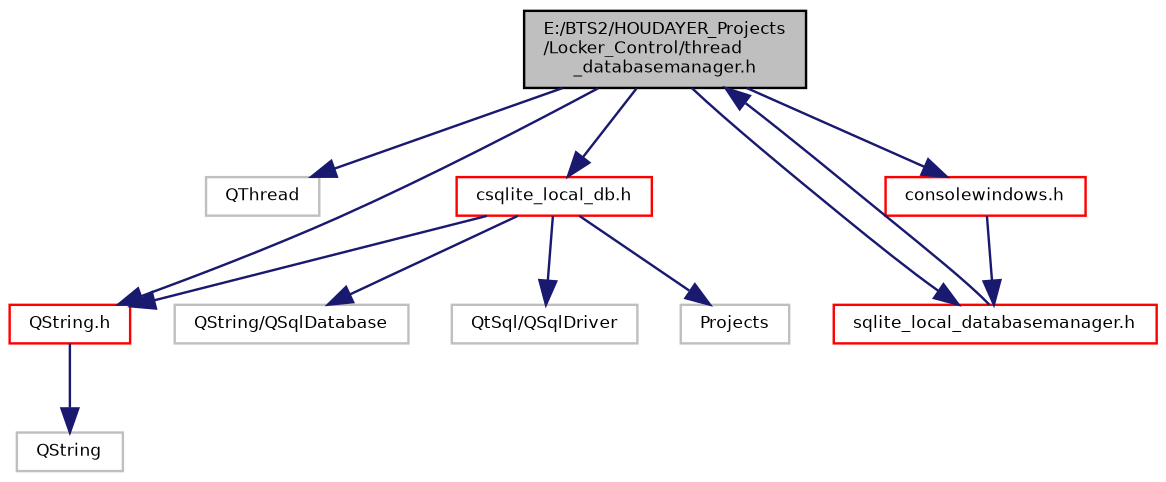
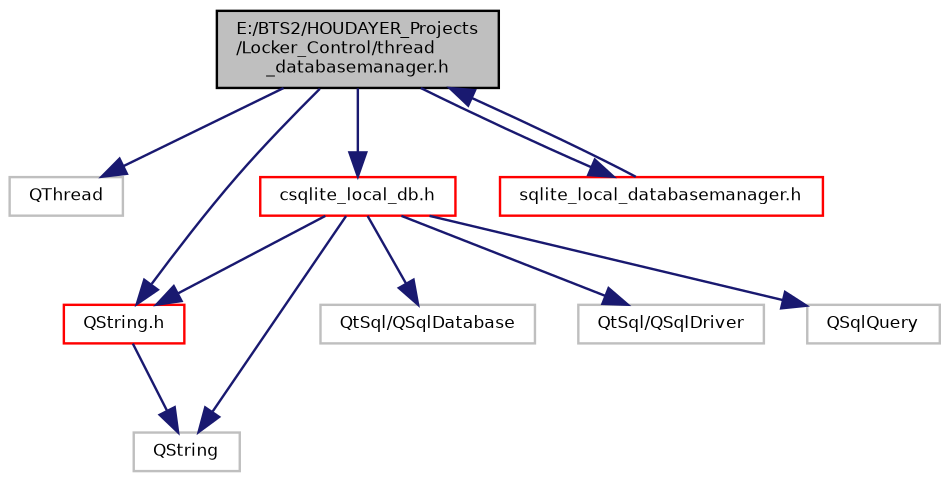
node "consolewindows.h": removed
edge "csqlite_local_db.h" -> "QString": added
node "QString/QSqlDatabase": label "QString/QSqlDatabase" -> "QtSql/QSqlDatabase"
node "Projects": label "Projects" -> "QSqlQuery"
